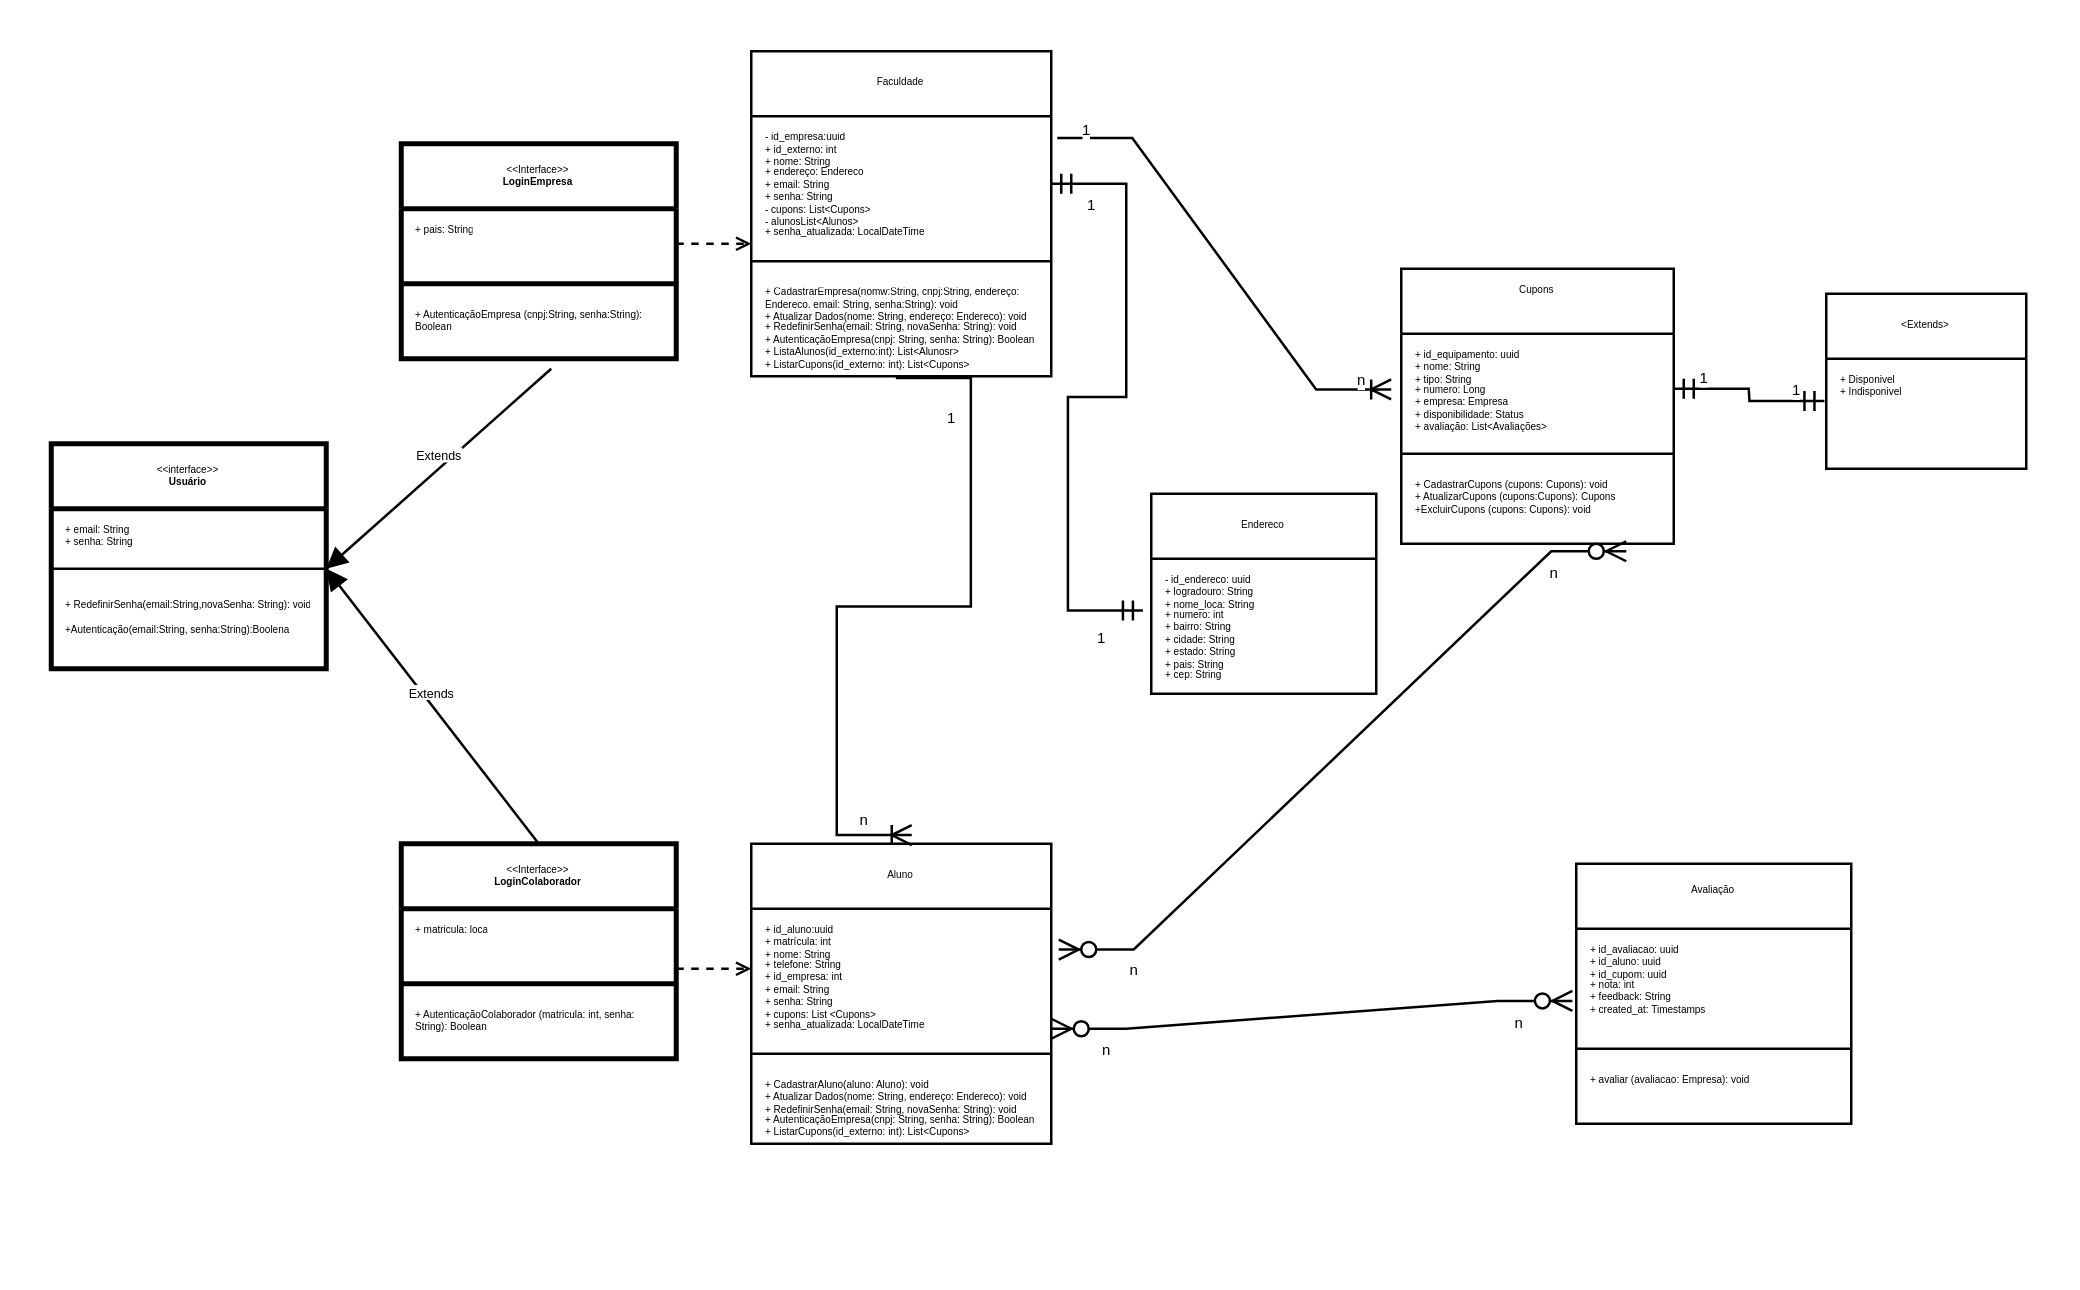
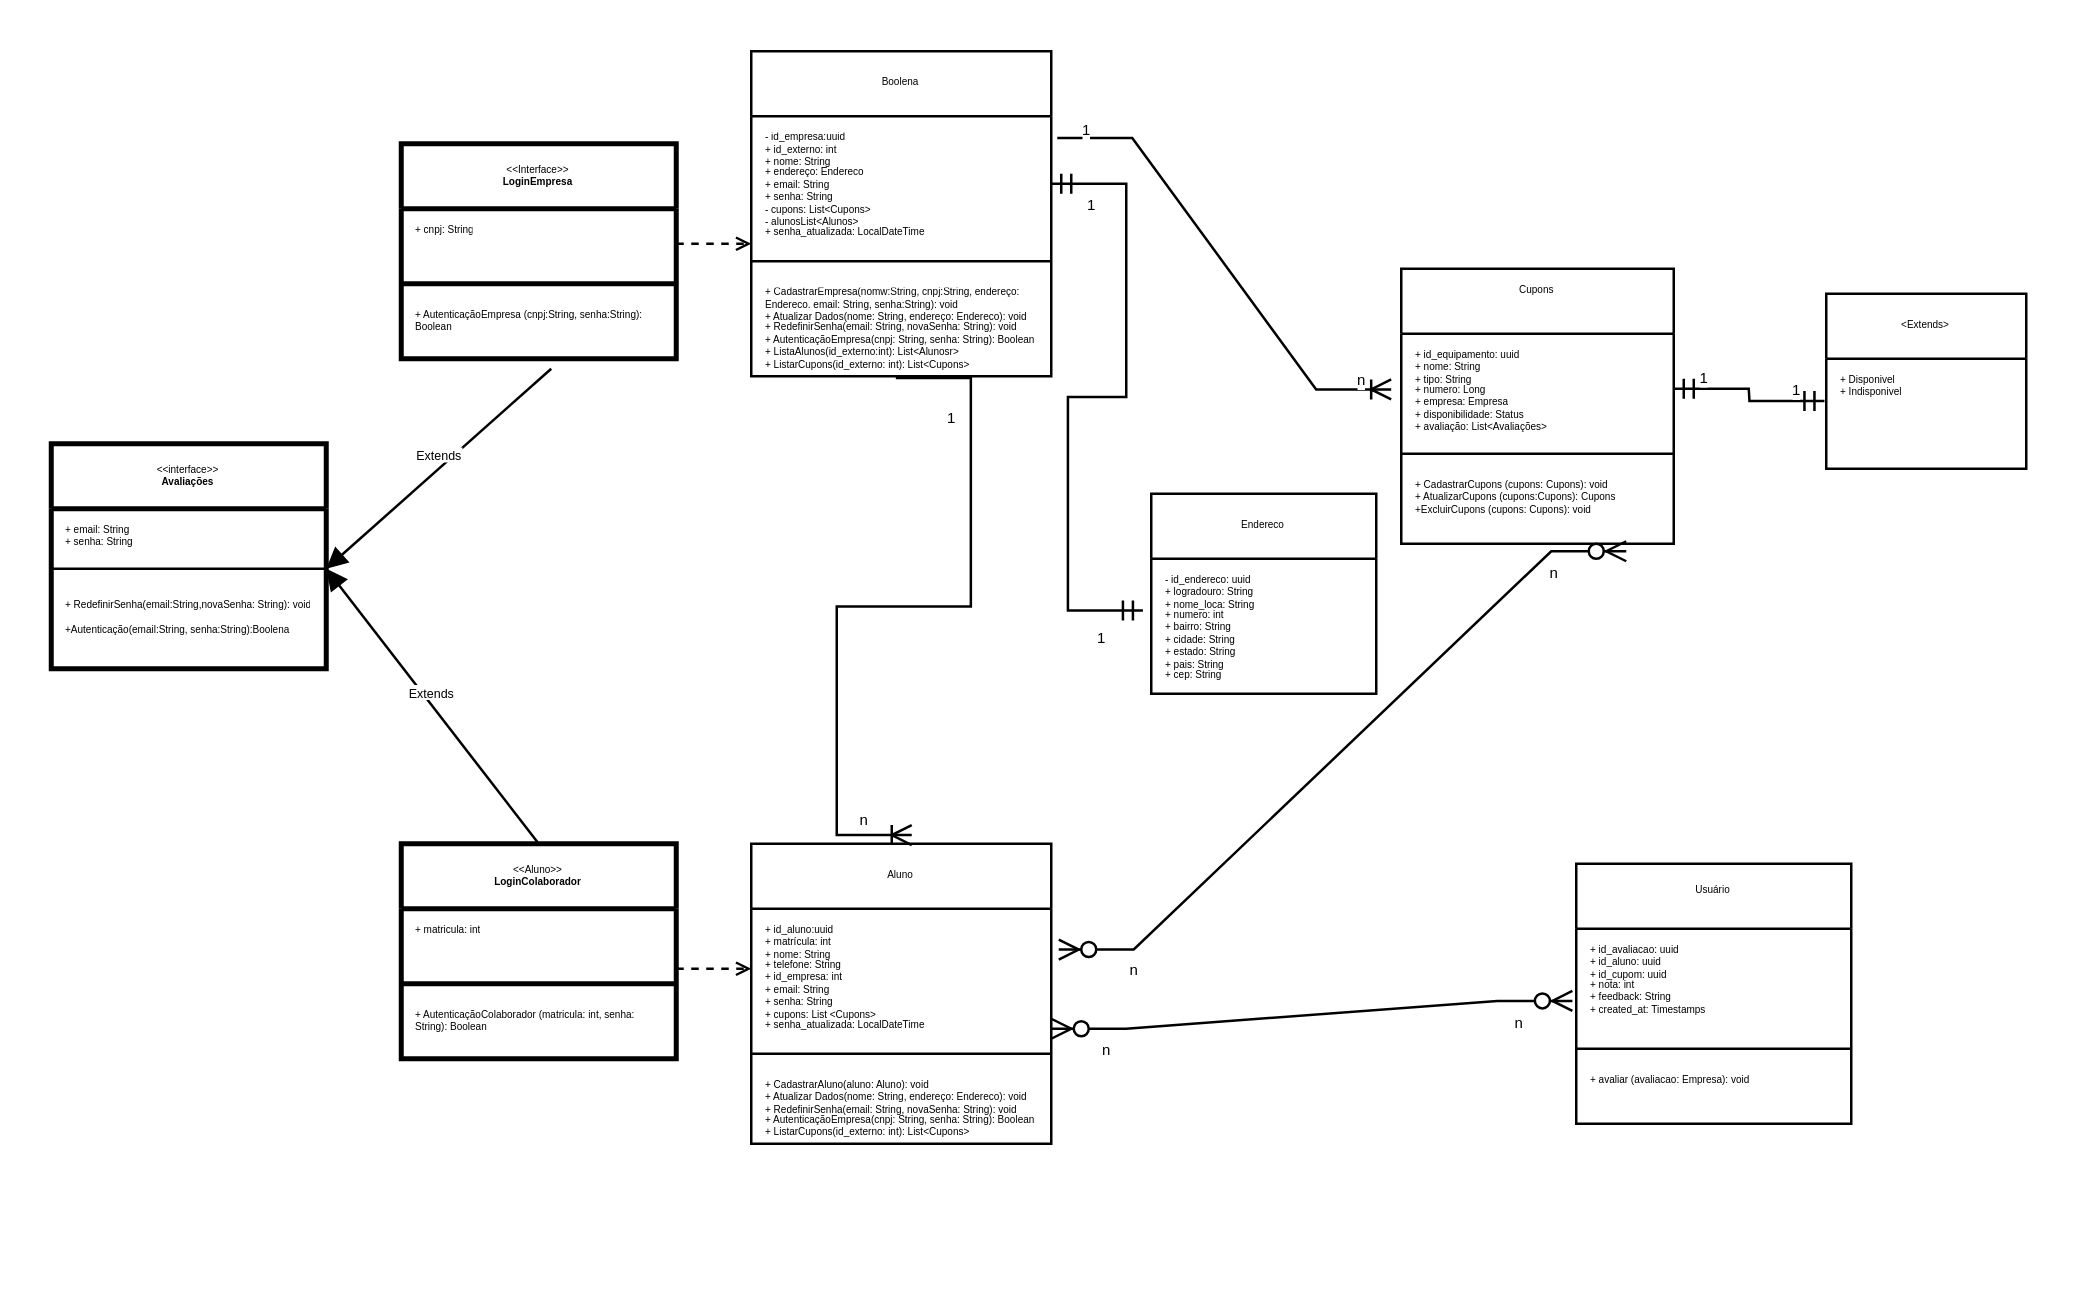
node "Faculdade": label "Faculdade" -> "Boolena"
node "+ pais: String": label "+ pais: String" -> "+ cnpj: String"
node "<<interface>> Usuário": label "<<interface>> Usuário" -> "<<interface>> Avaliações"
node "<<Interface>> LoginColaborador": label "<<Interface>> LoginColaborador" -> "<<Aluno>> LoginColaborador"
node "Avaliação": label "Avaliação" -> "Usuário"
node "+ matricula: loca": label "+ matricula: loca" -> "+ matricula: int"
